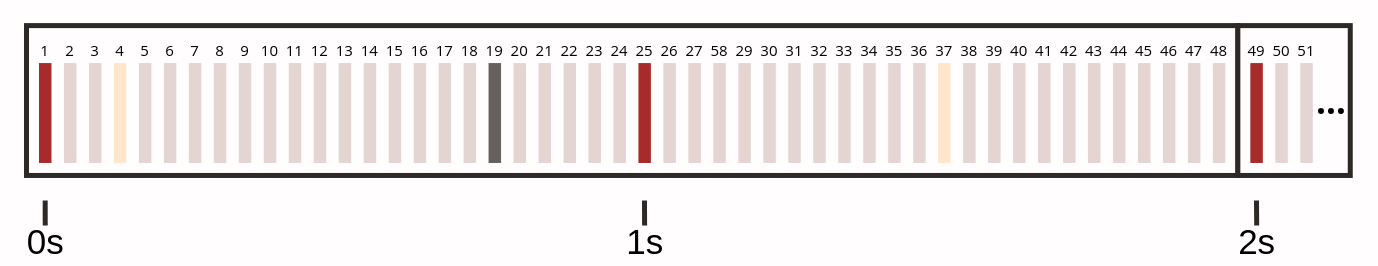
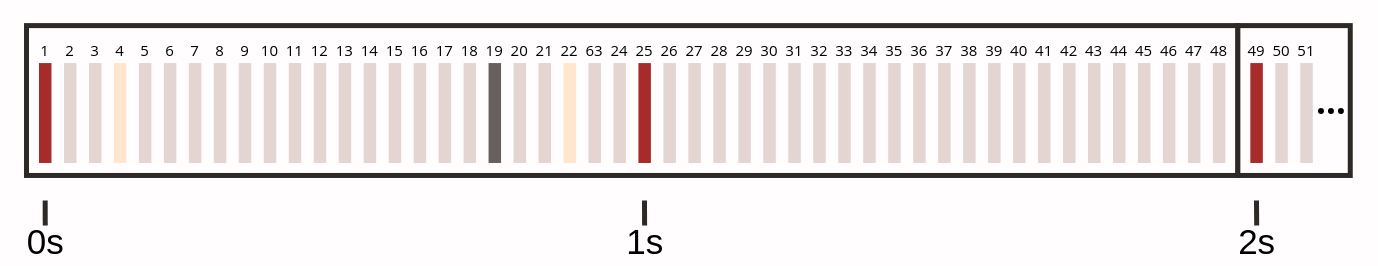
node "23": label "23" -> "63"
node "58": label "58" -> "28"
node "22": fillcolor #e4d5d3 -> #ffe6cc
node "37": fillcolor #ffe6cc -> #e4d5d3
